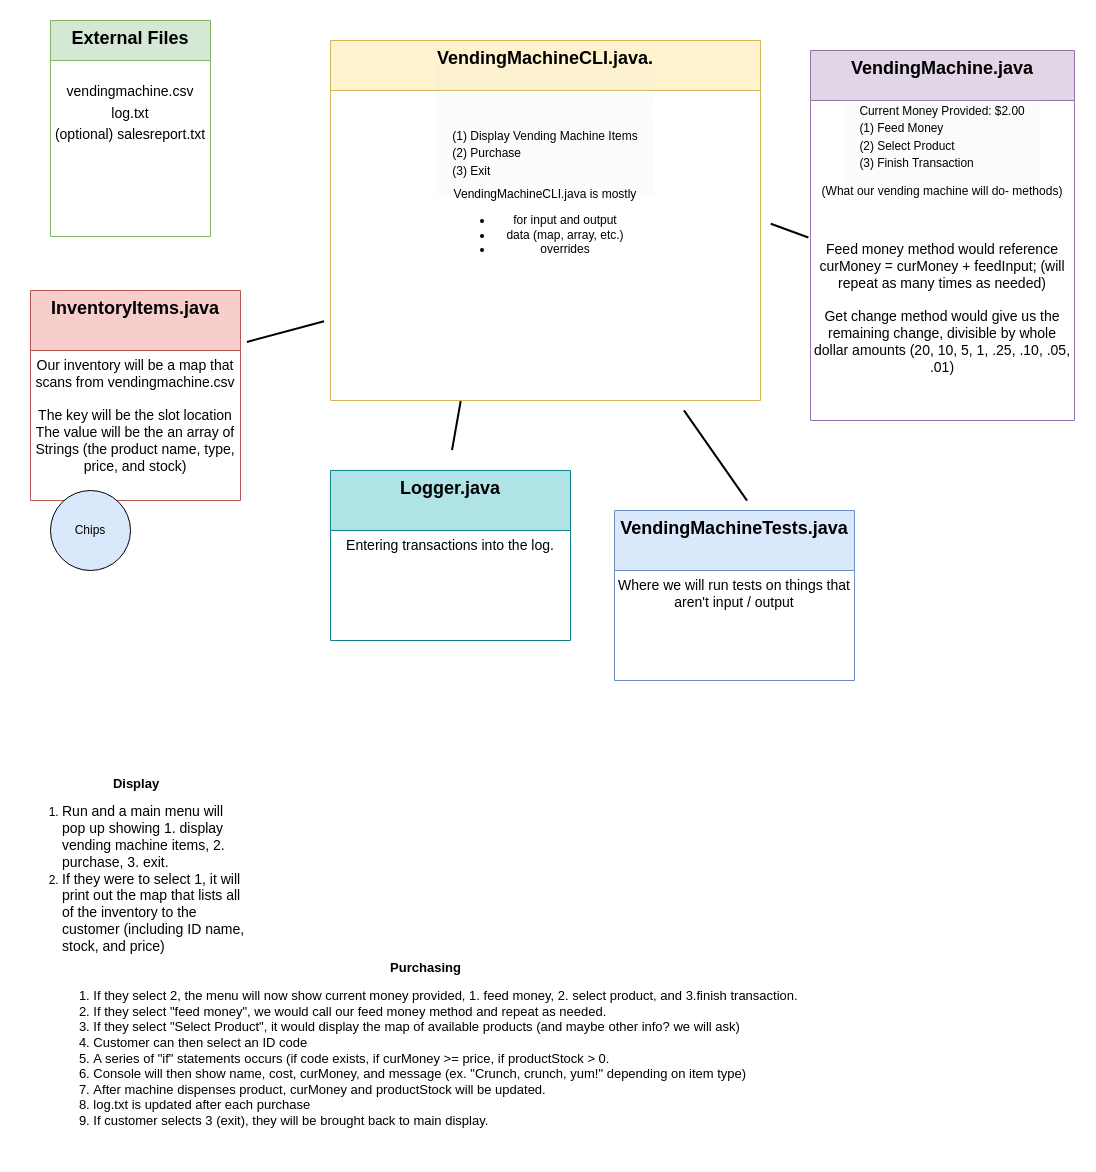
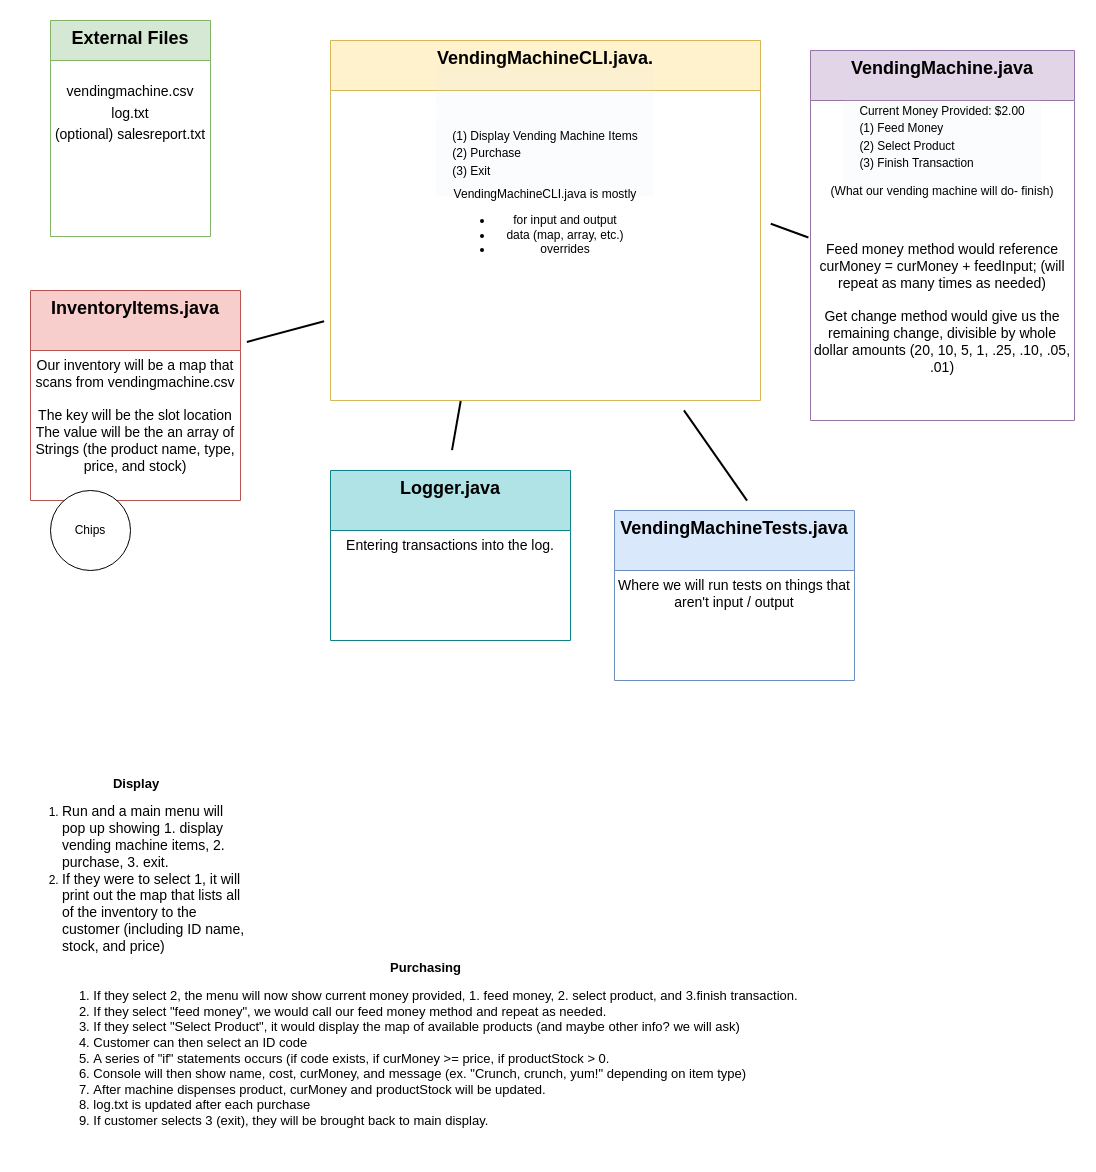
node "(What our vending machine will do- methods)": label "(What our vending machine will do- methods)" -> "(What our vending machine will do- finish)"
node "Chips": fillcolor #dae8fc -> #ffffff
